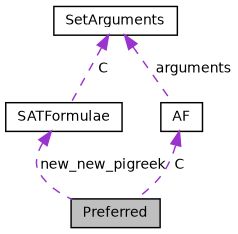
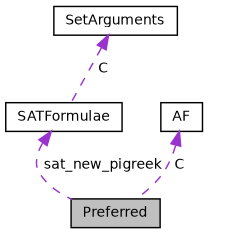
edge "AF" -> "SetArguments": removed, label "arguments"
edge "Preferred" -> "SATFormulae": label " new_new_pigreek" -> " sat_new_pigreek"
